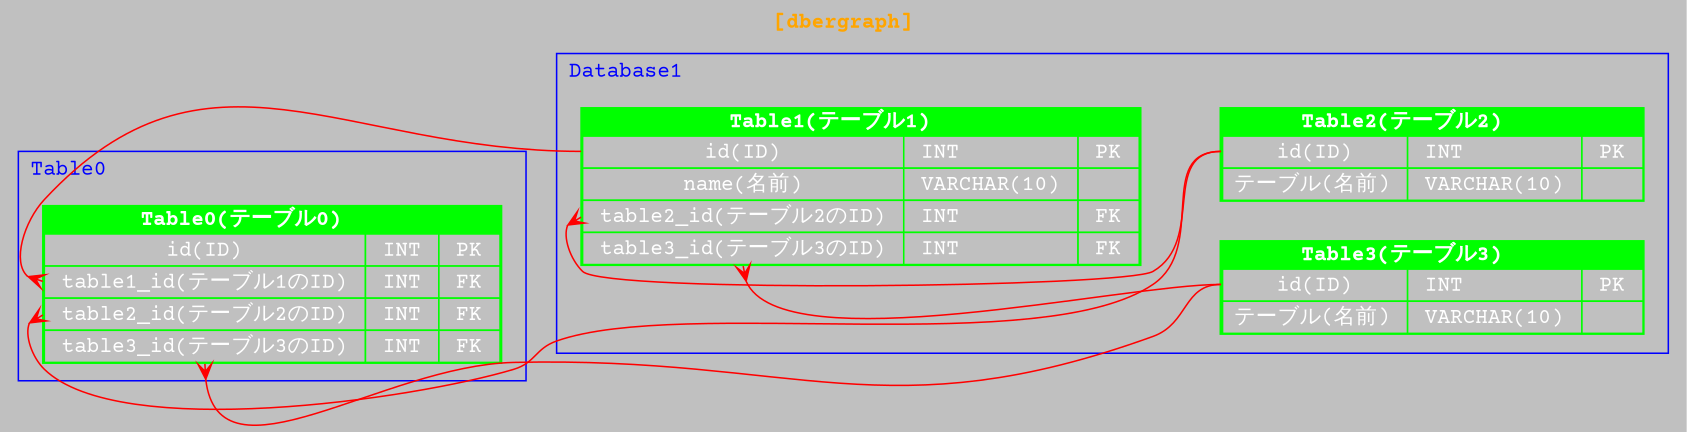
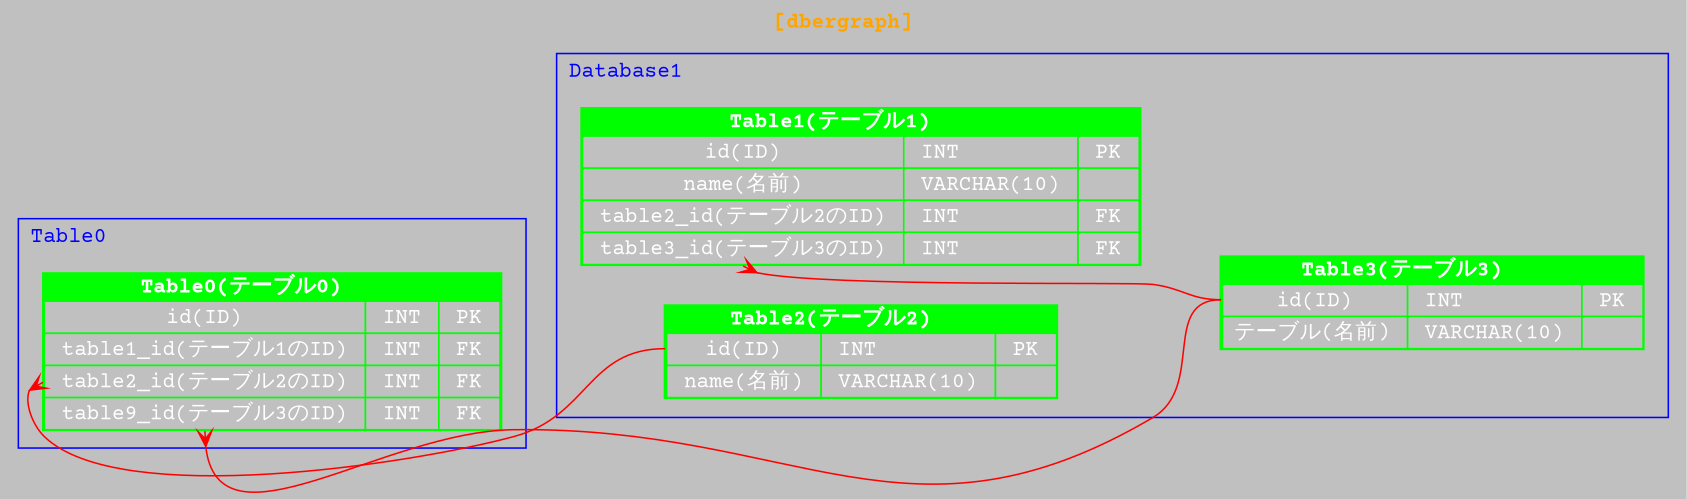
edge "Table1(テーブル1)" -> "Table0(テーブル0)": removed
node "Table2(テーブル2)": text "テーブル(名前)" -> "name(名前)"
edge "Table2(テーブル2)" -> "Table1(テーブル1)": removed
node "Table0(テーブル0)": text "table3_id(テーブル3のID)" -> "table9_id(テーブル3のID)"
